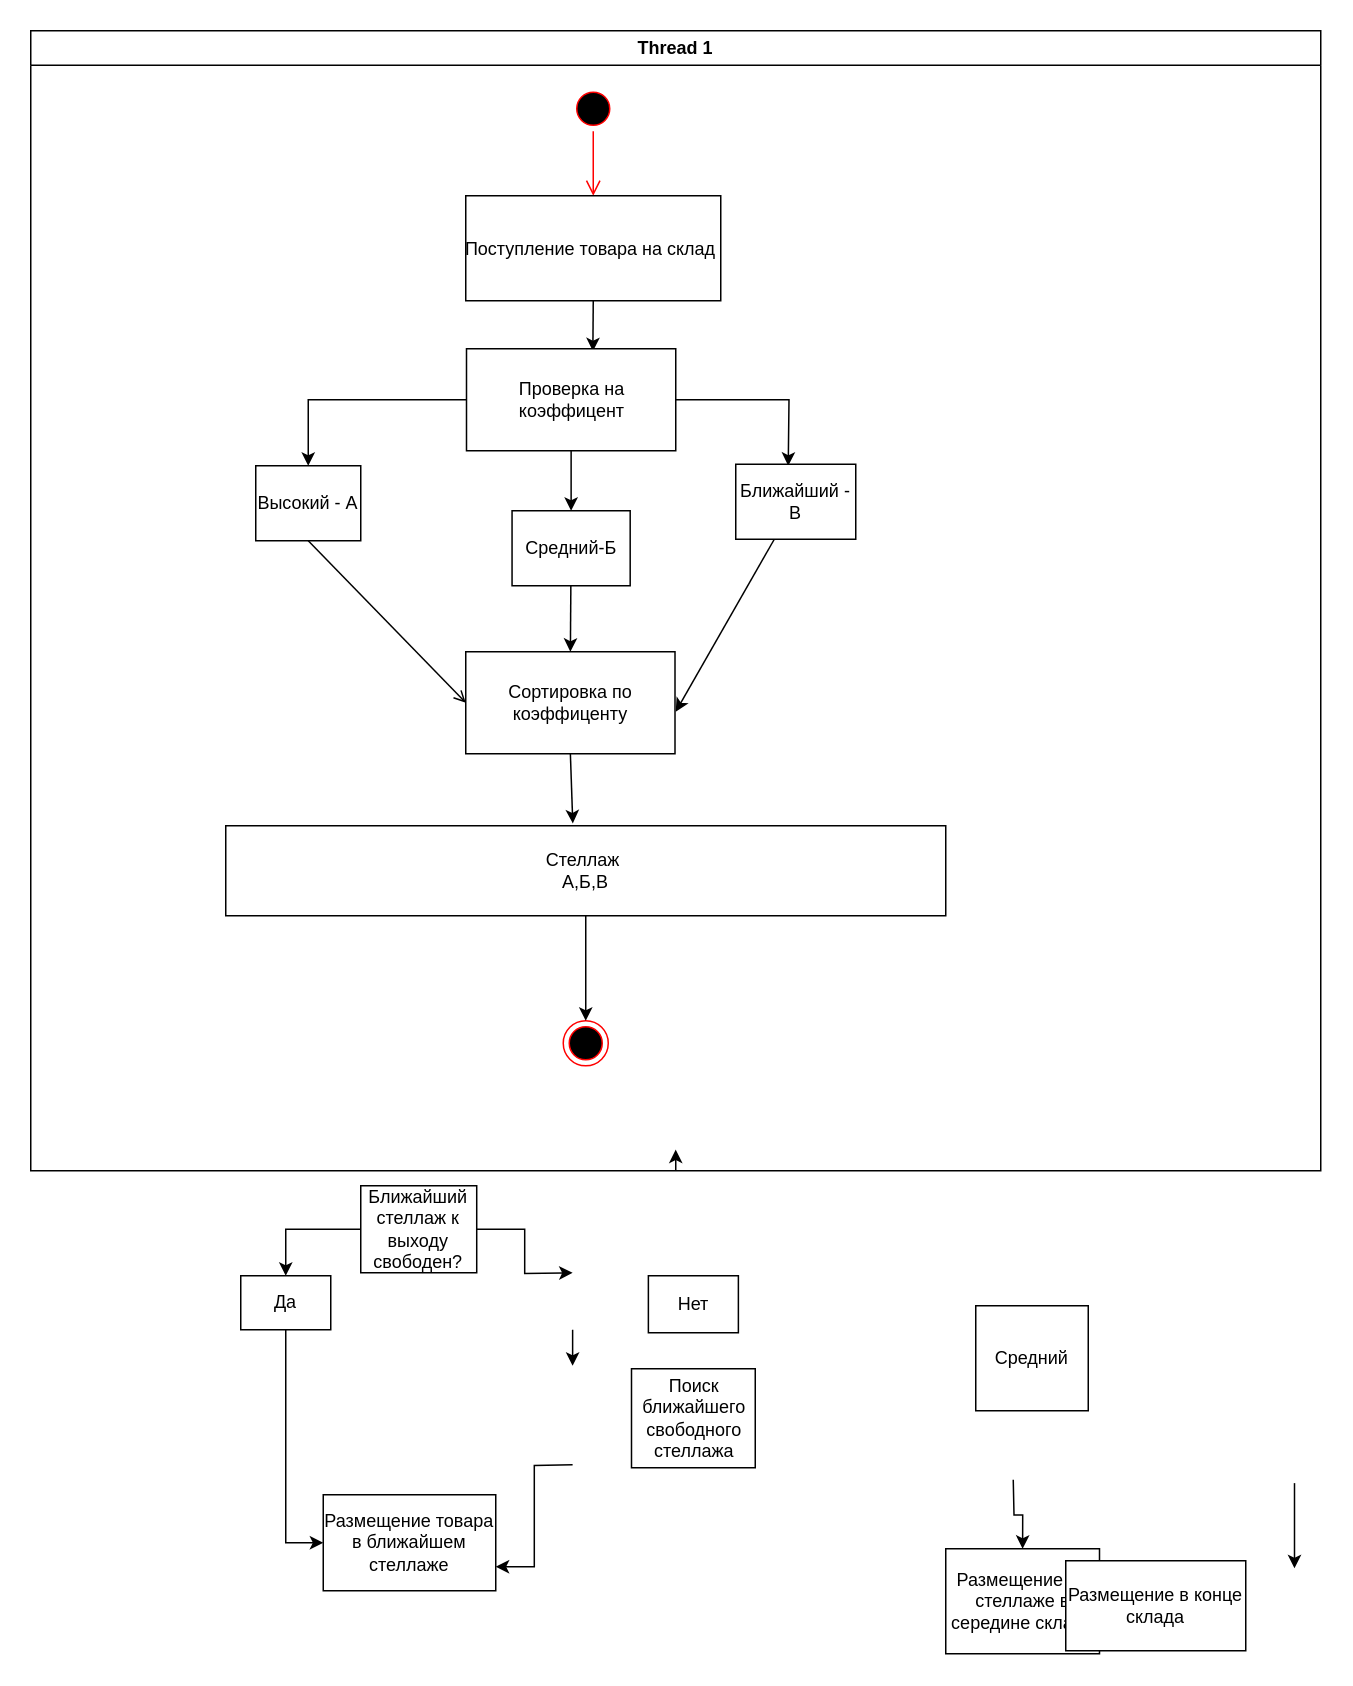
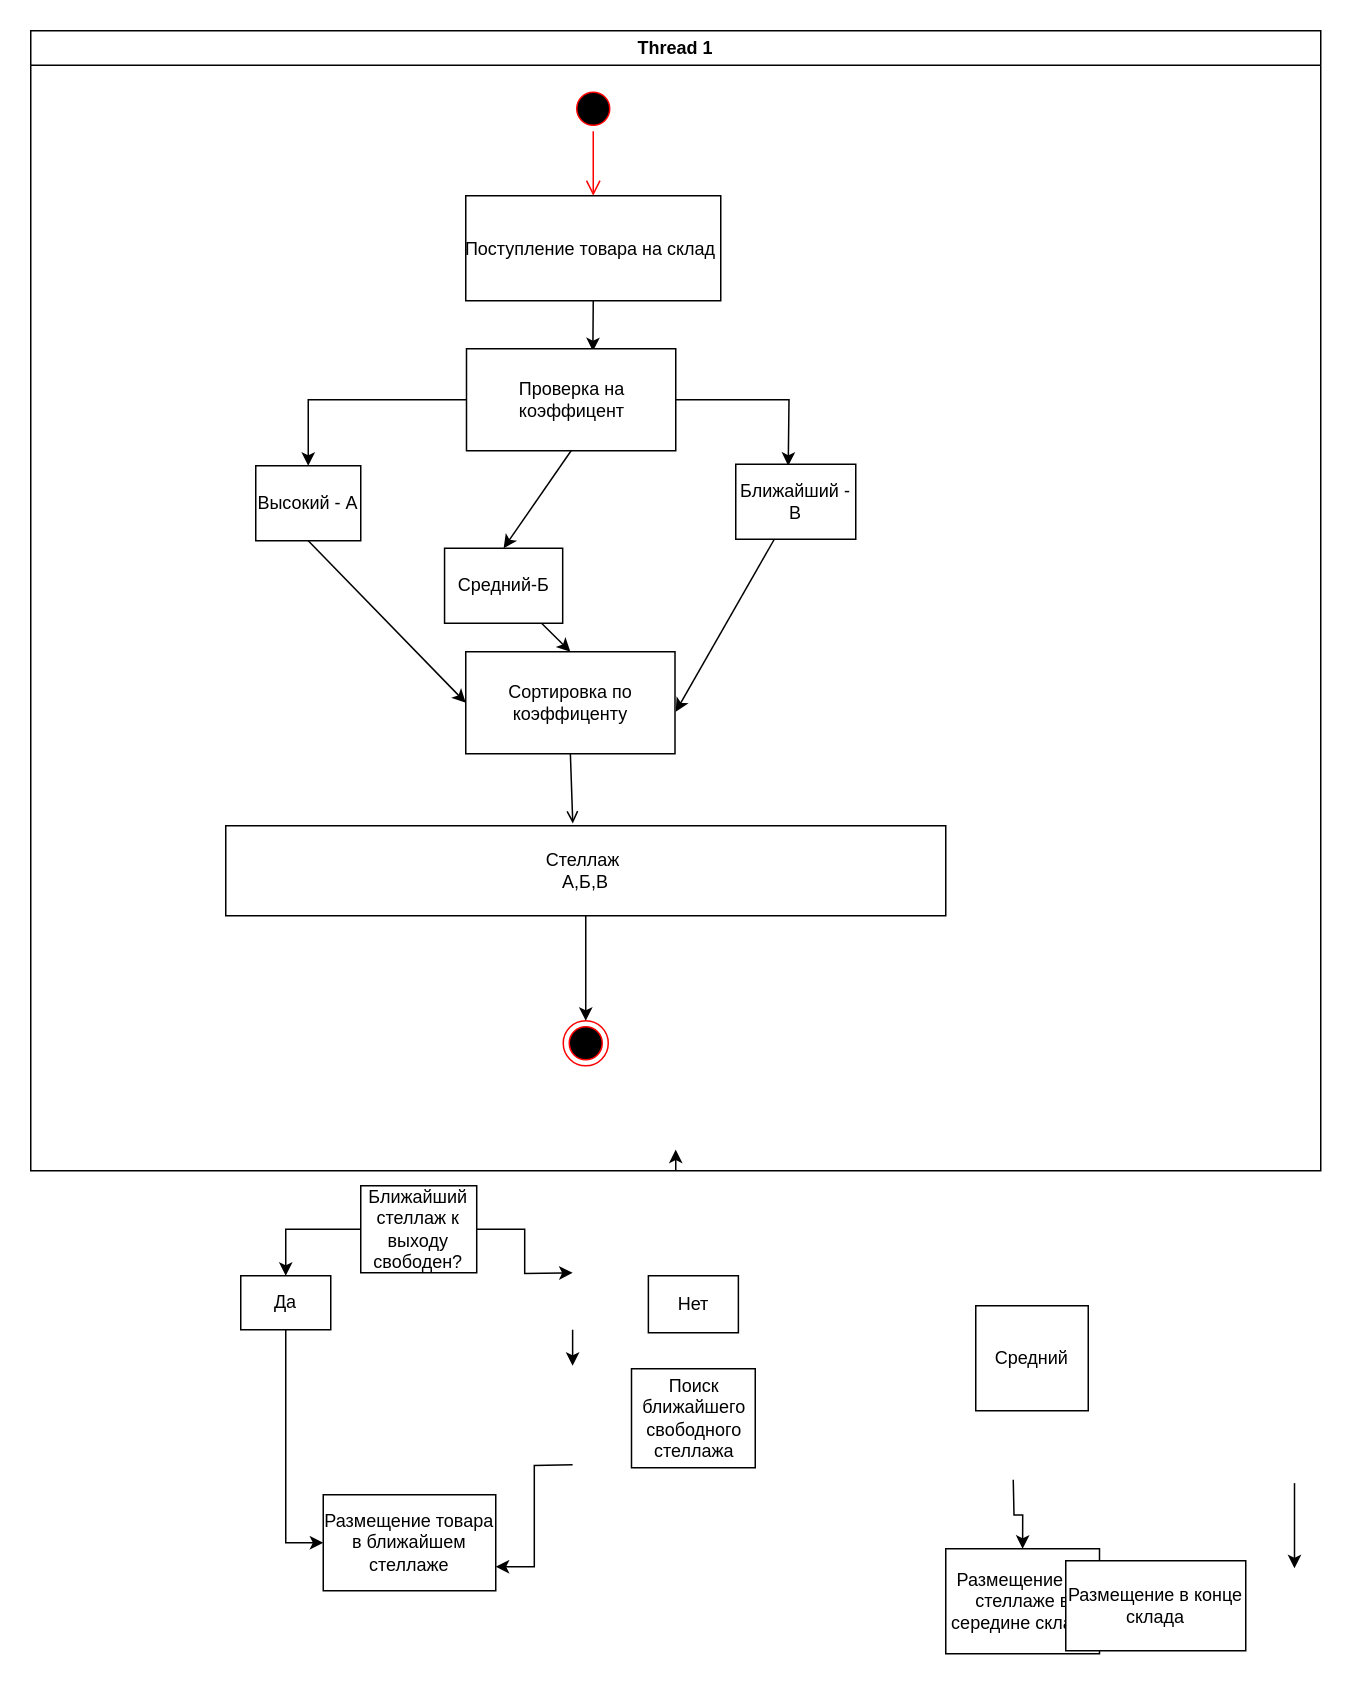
node "Средний-Б": moved (571, 548) -> (504, 586)
edge "Высокий - А" -> "Сортировка по коэффиценту": arrowhead open -> classic
edge "Сортировка по коэффиценту" -> "Стеллаж А,Б,В": arrowhead classic -> open
